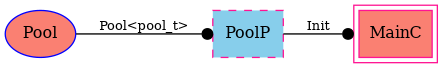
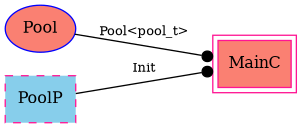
edge "Pool" -> "PoolP": now "Pool" -> "MainC"
